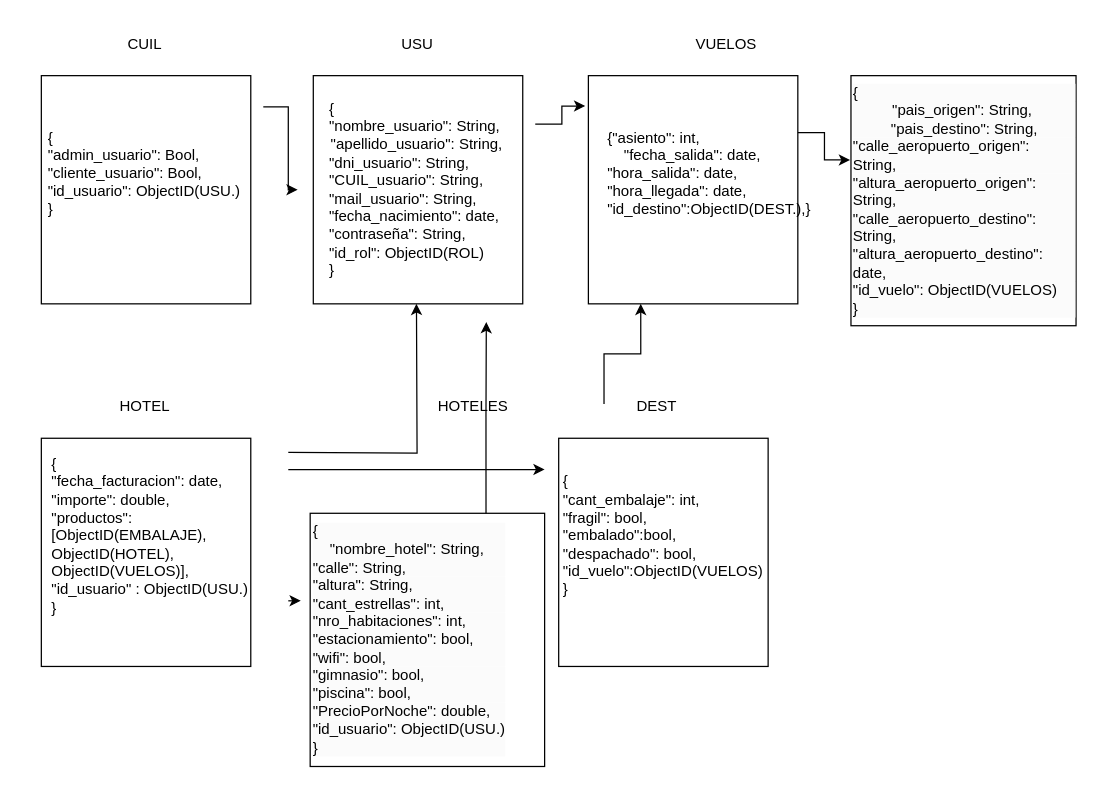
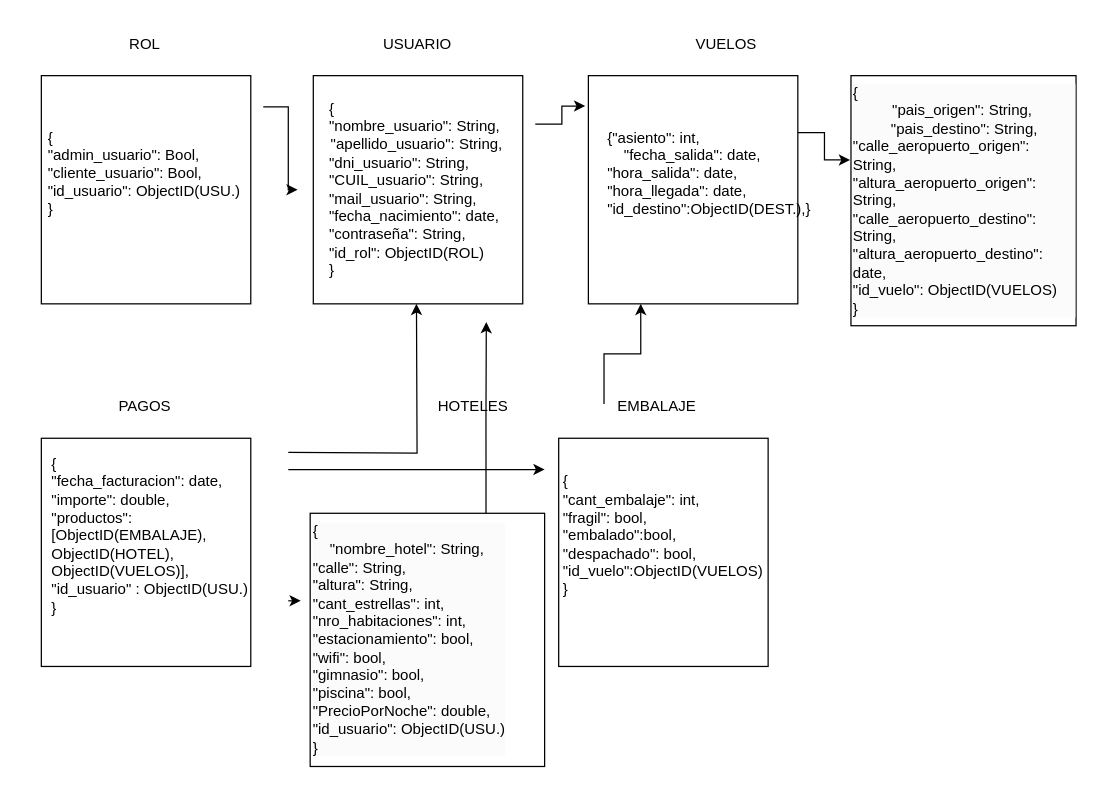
node "CUIL": label "CUIL" -> "ROL"
node "USU": label "USU" -> "USUARIO"
node "HOTEL": label "HOTEL" -> "PAGOS"
node "DEST": label "DEST" -> "EMBALAJE"
